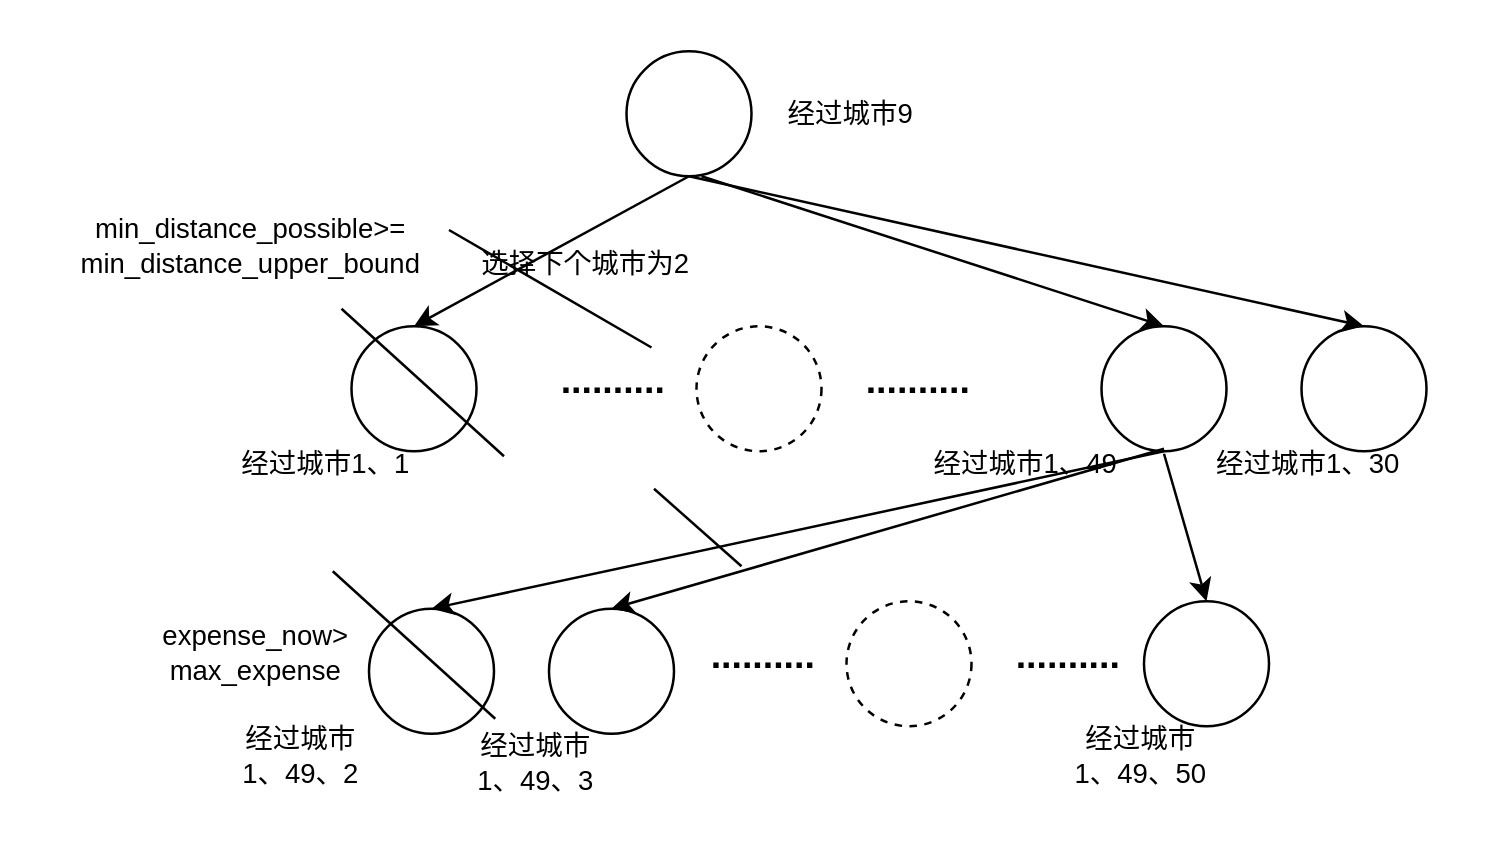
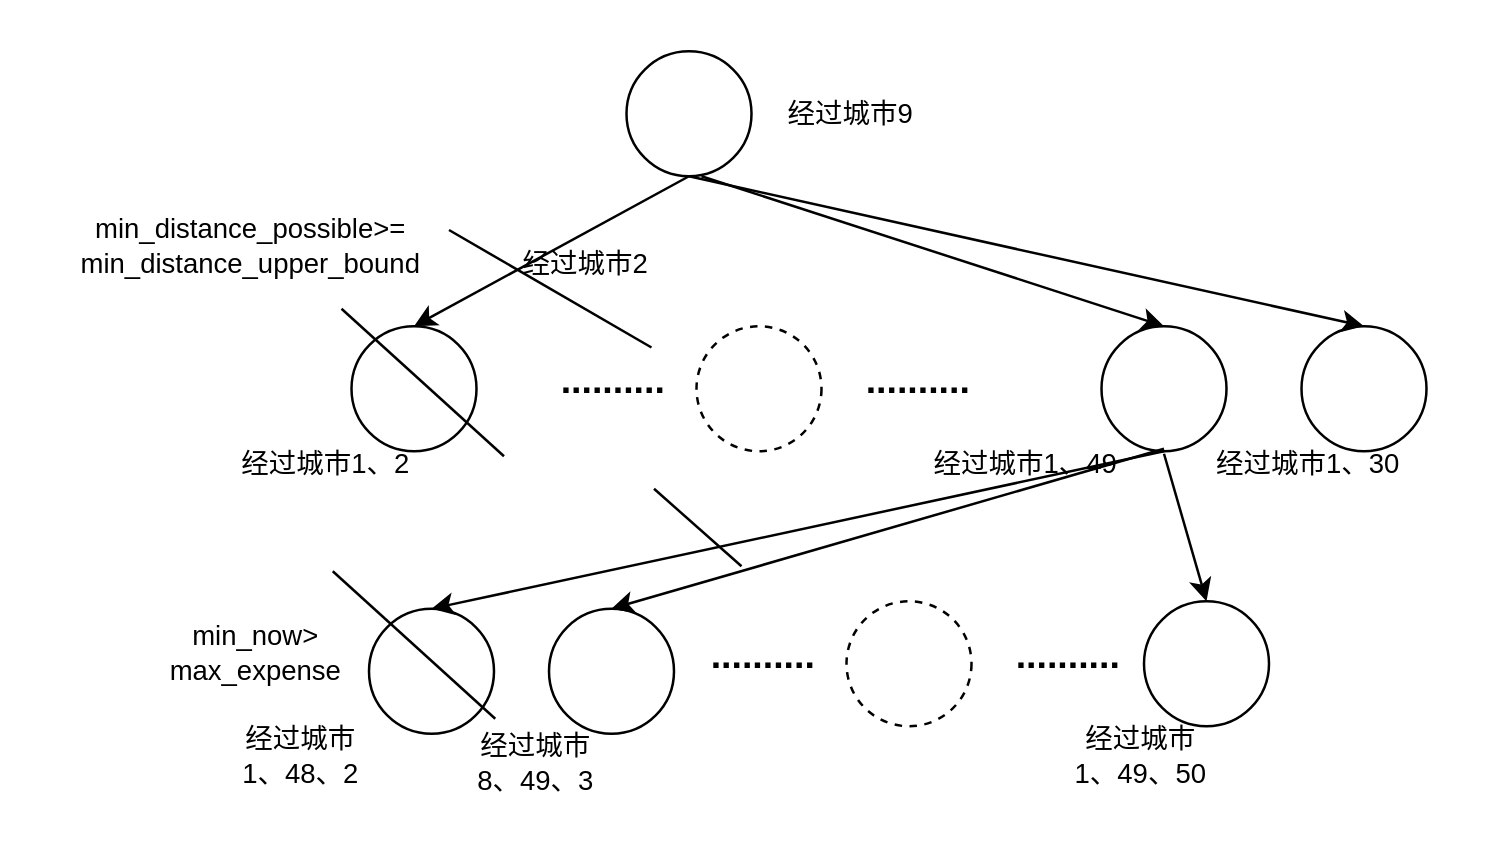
node "选择下个城市为2": label "选择下个城市为2" -> "经过城市2"
node "经过城市1、1": label "经过城市1、1" -> "经过城市1、2"
node "expense_now> max_expense": label "expense_now> max_expense" -> "min_now> max_expense"
node "经过城市1、49、2": label "经过城市1、49、2" -> "经过城市1、48、2"
node "经过城市1、49、3": label "经过城市1、49、3" -> "经过城市8、49、3"
